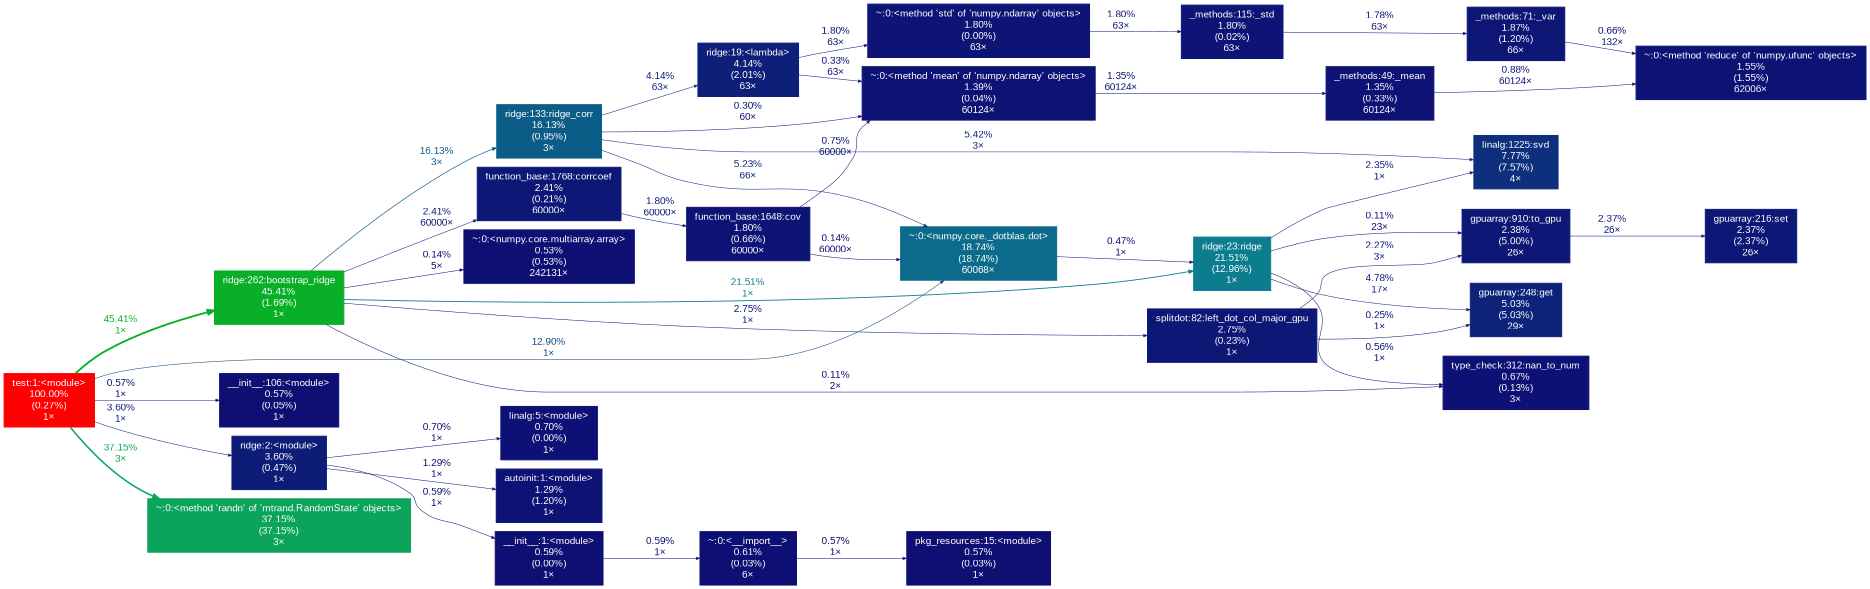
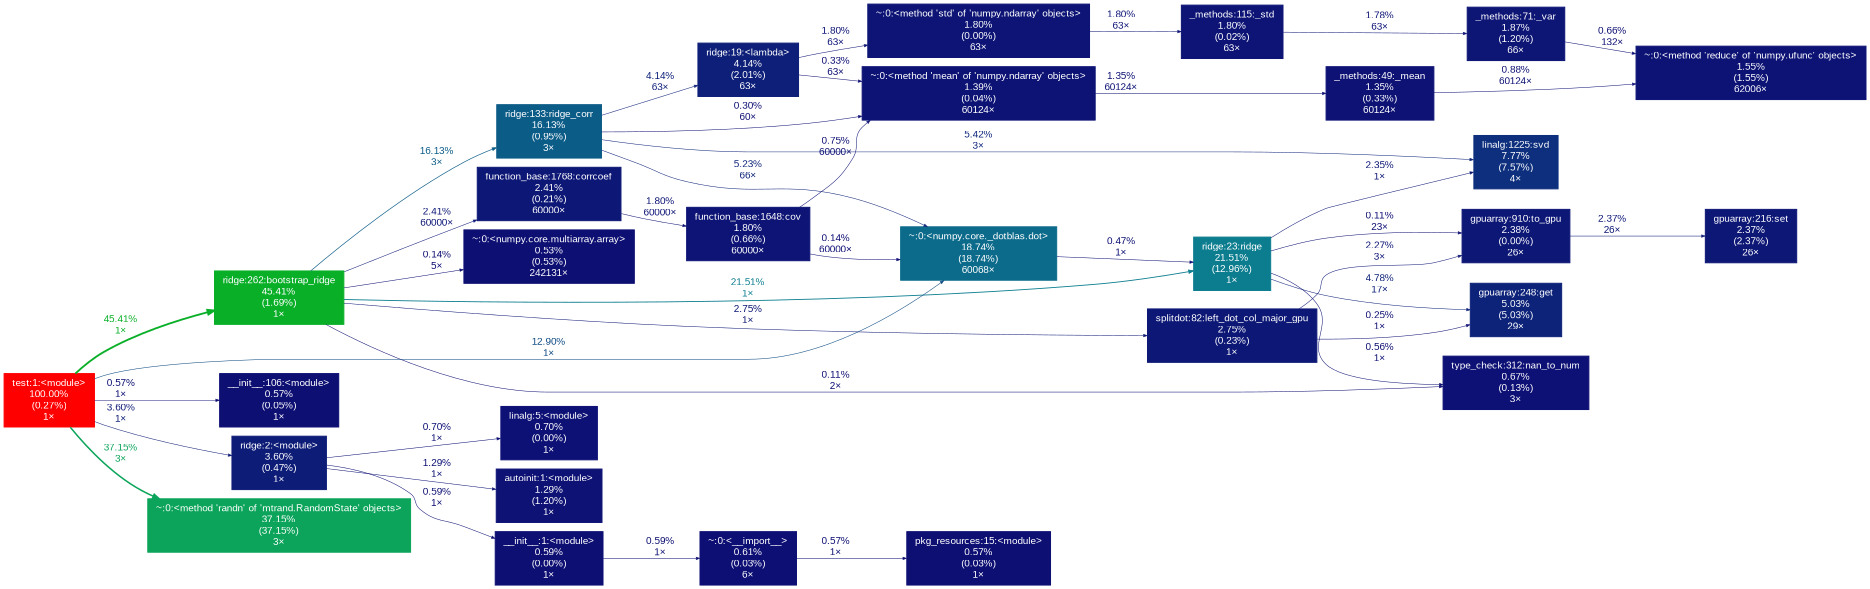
node "gpuarray:910:to_gpu 2.38% (5.00%) 26×": label "gpuarray:910:to_gpu 2.38% (5.00%) 26×" -> "gpuarray:910:to_gpu 2.38% (0.00%) 26×"
